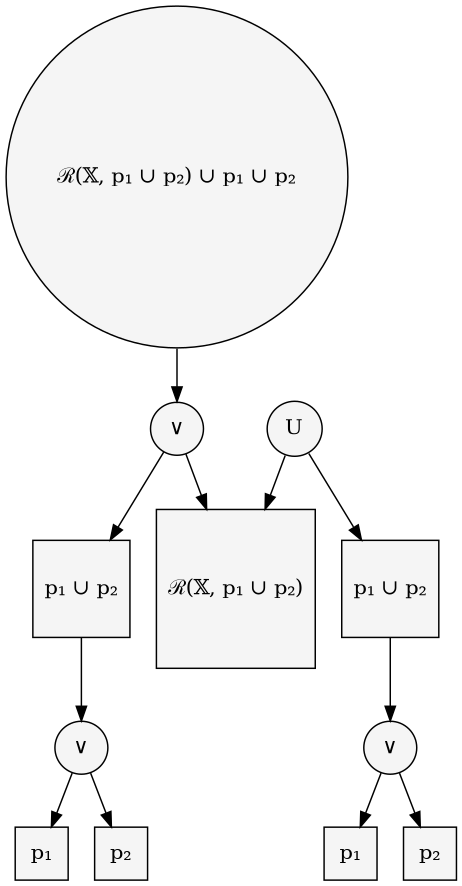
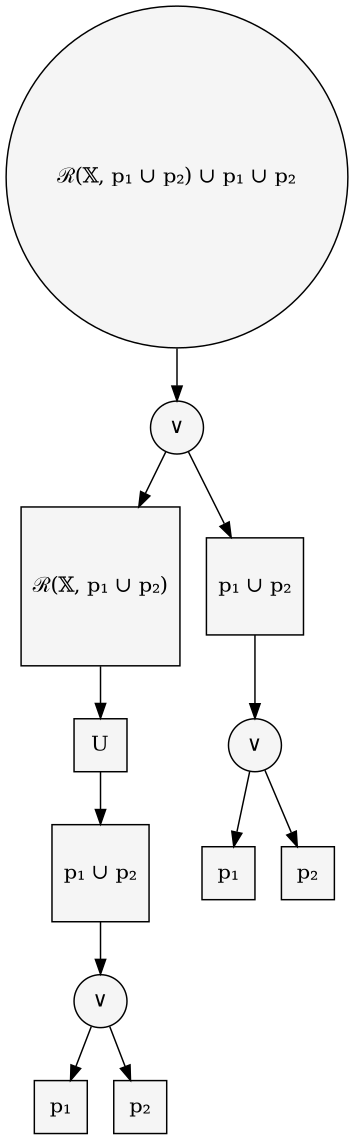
node "U": shape circle -> square
edge "U" -> "ℛ(𝕏, p₁ ∪ p₂)": reversed
